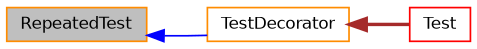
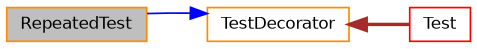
edge "TestDecorator" -> "RepeatedTest": reversed
